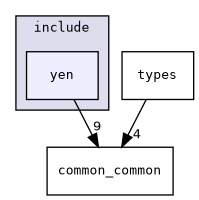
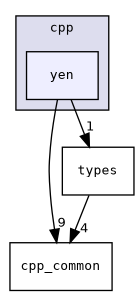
cluster "include": label "include" -> "cpp"
edge "yen" -> "types": added
node "common_common": label "common_common" -> "cpp_common"
